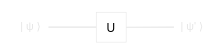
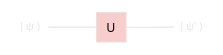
node "U": fillcolor #ffffff -> #f8cecc
